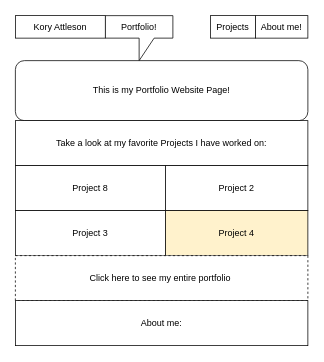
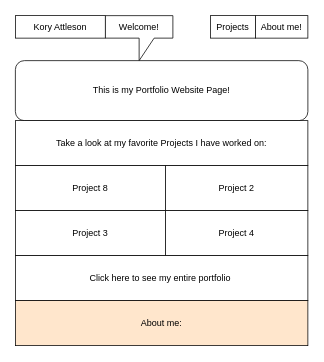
node "Portfolio!": label "Portfolio!" -> "Welcome!"
node "Project 4": fillcolor #fff2cc -> #ffffff
node "Click here to see my entire portfolio": style dashed -> solid
node "About me:": fillcolor #ffffff -> #ffe6cc
